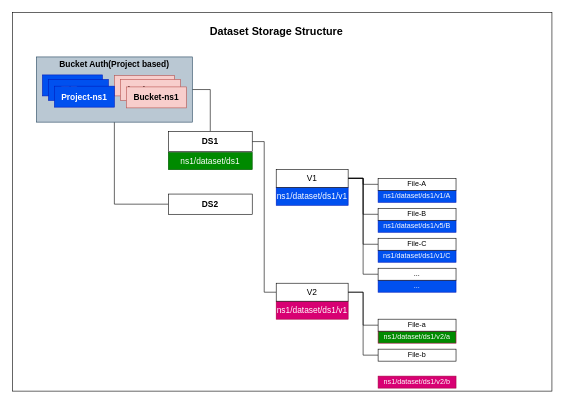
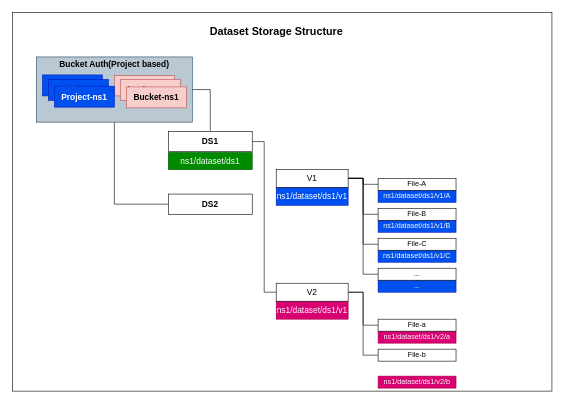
node "ns1/dataset/ds1/v5/B": label "ns1/dataset/ds1/v5/B" -> "ns1/dataset/ds1/v1/B"
node "ns1/dataset/ds1/v2/a": fillcolor #008a00 -> #d80073
